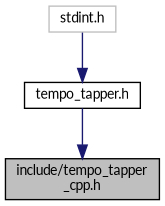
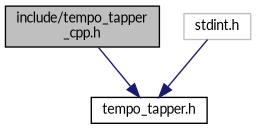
edge "tempo_tapper.h" -> "include/tempo_tapper _cpp.h": reversed
